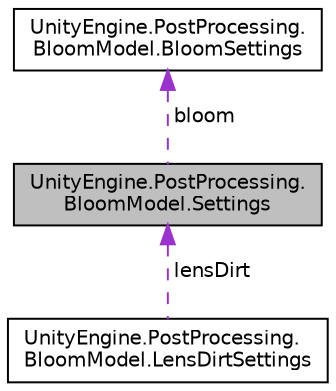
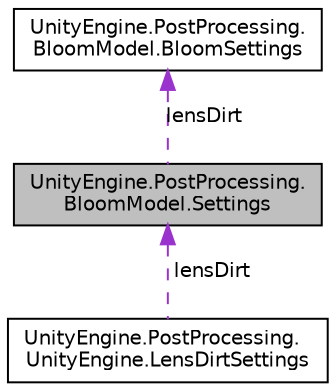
edge "UnityEngine.PostProcessing. BloomModel.Settings" -> "UnityEngine.PostProcessing. BloomModel.BloomSettings": label " bloom" -> " lensDirt"
node "UnityEngine.PostProcessing. BloomModel.LensDirtSettings": label "UnityEngine.PostProcessing. BloomModel.LensDirtSettings" -> "UnityEngine.PostProcessing. UnityEngine.LensDirtSettings"
